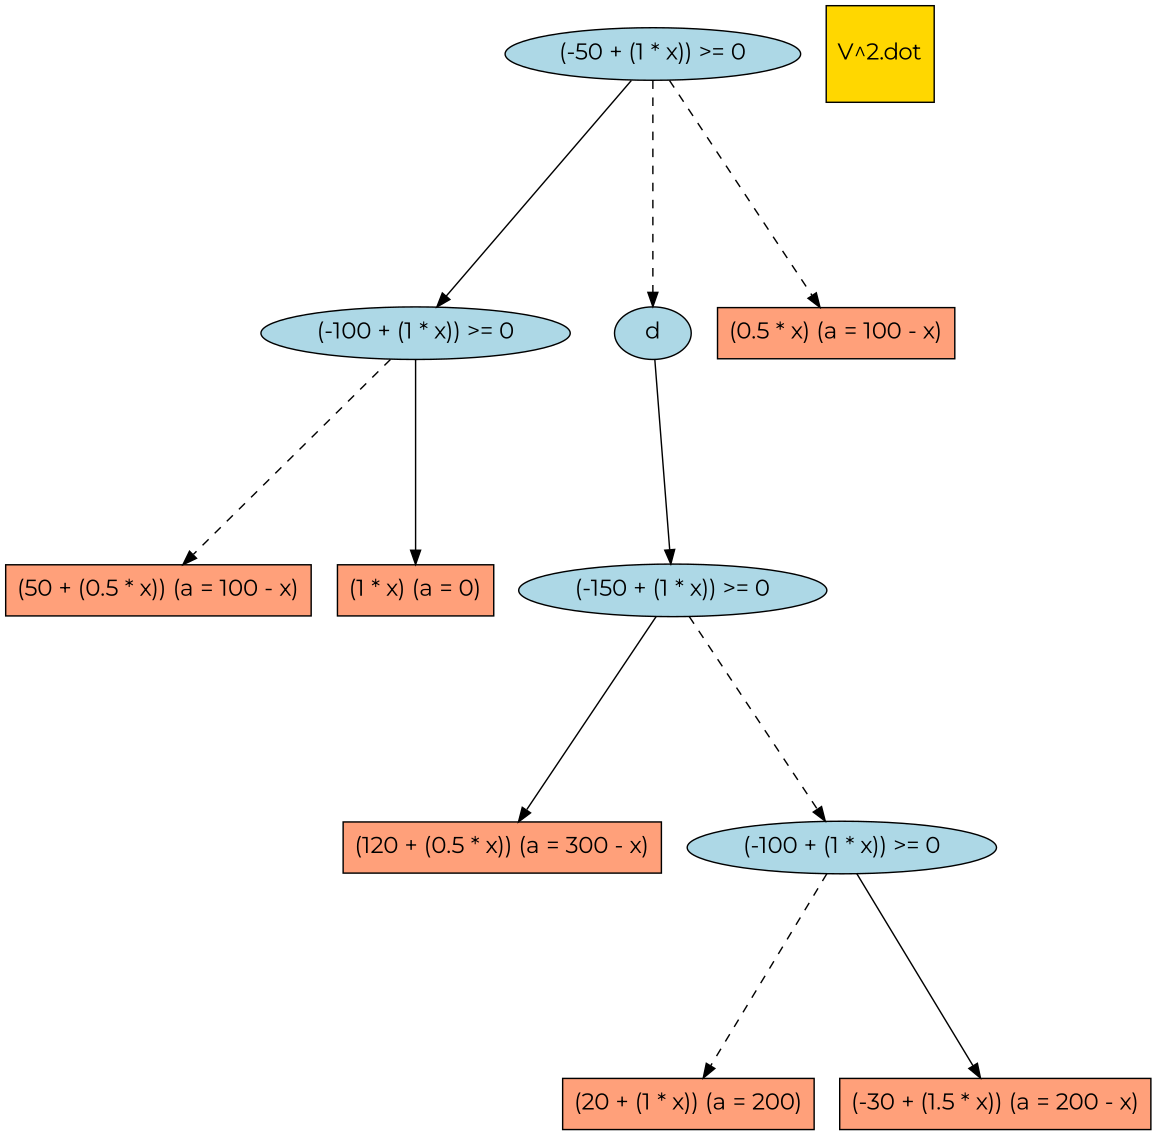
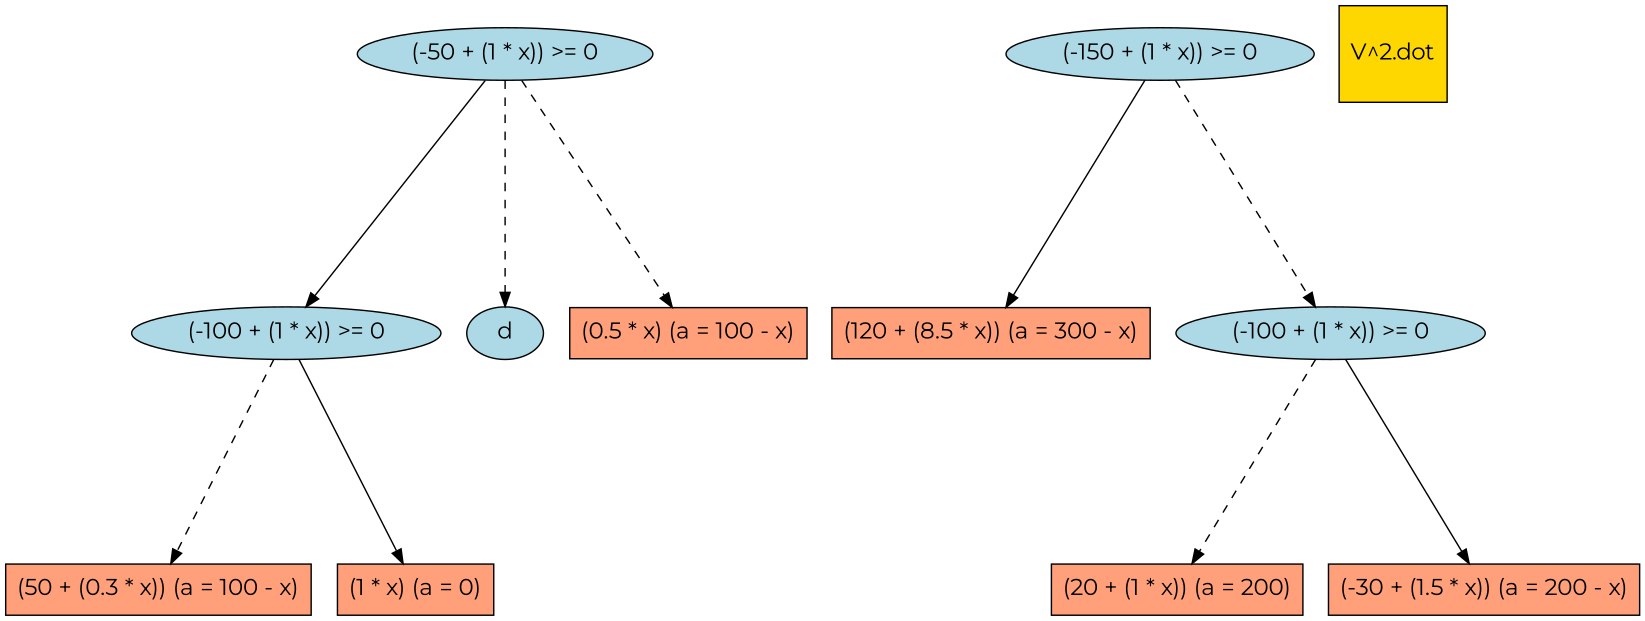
edge "d" -> "(-150 + (1 * x)) >= 0": removed
node "(50 + (0.5 * x)) (a = 100 - x)": label "(50 + (0.5 * x)) (a = 100 - x)" -> "(50 + (0.3 * x)) (a = 100 - x)"
node "(120 + (0.5 * x)) (a = 300 - x)": label "(120 + (0.5 * x)) (a = 300 - x)" -> "(120 + (8.5 * x)) (a = 300 - x)"
